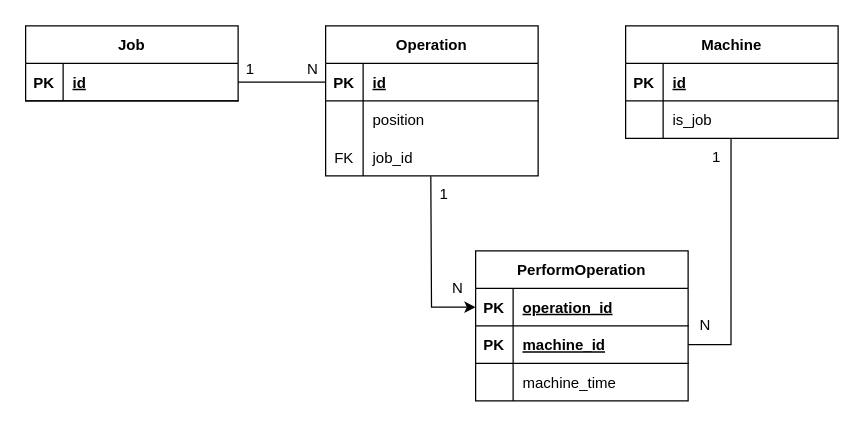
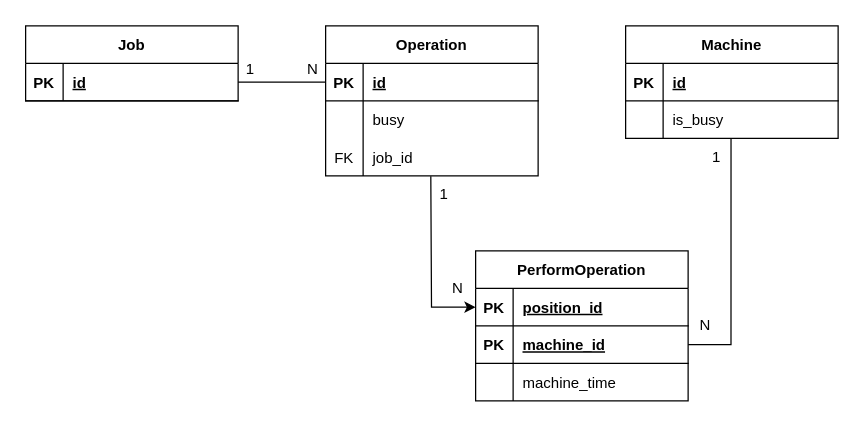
node "position": label "position" -> "busy"
node "is_job": label "is_job" -> "is_busy"
node "operation_id": label "operation_id" -> "position_id"
